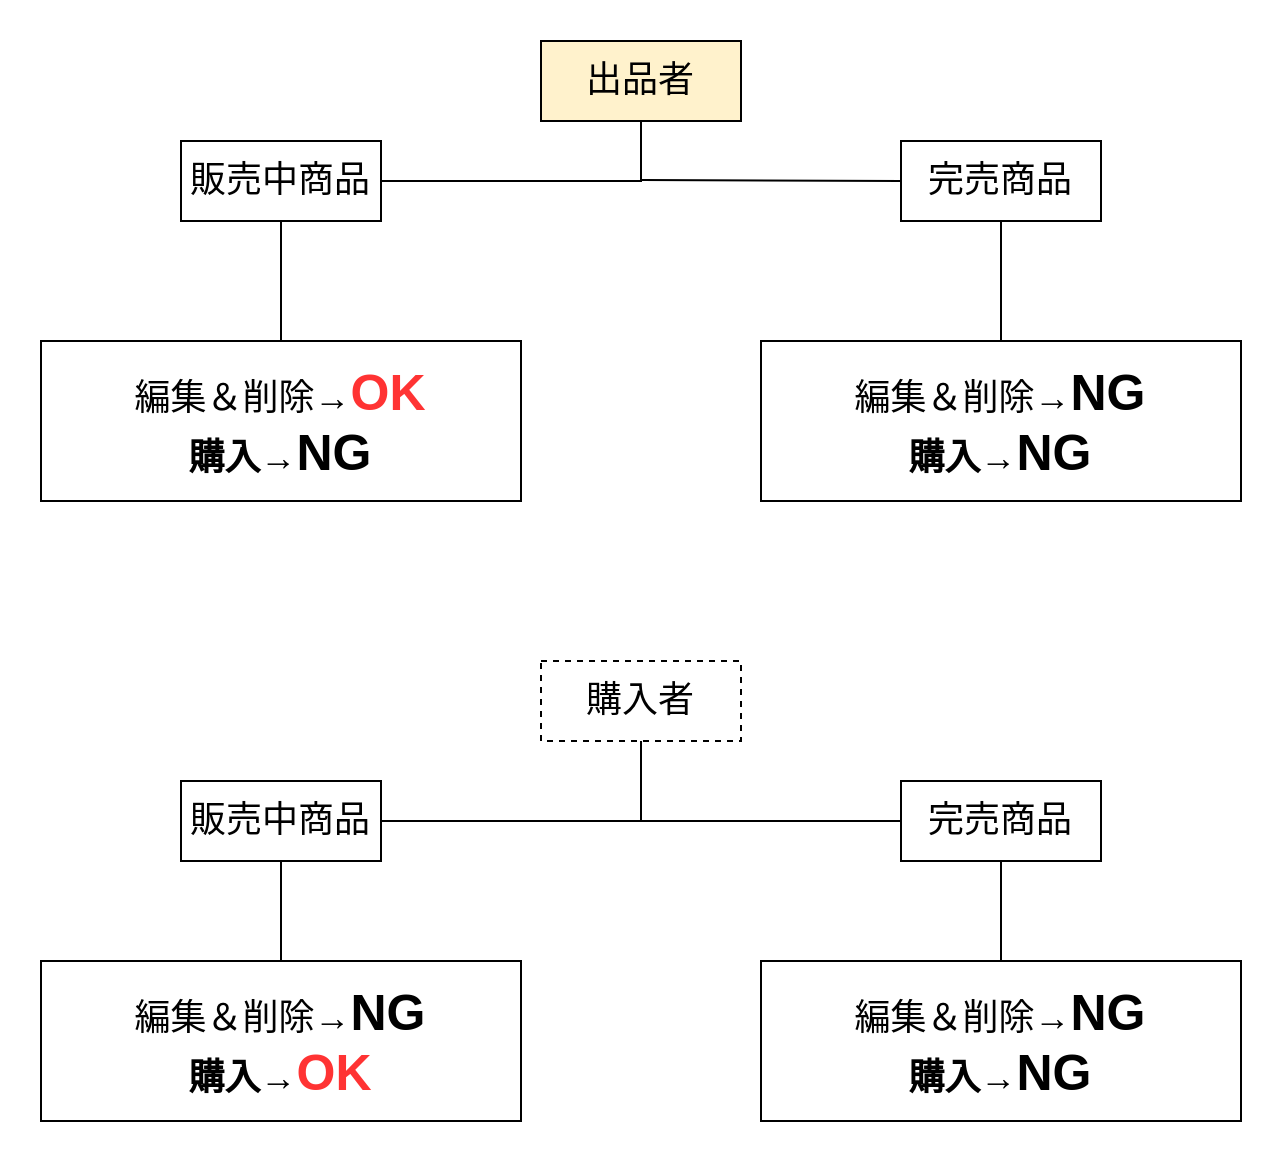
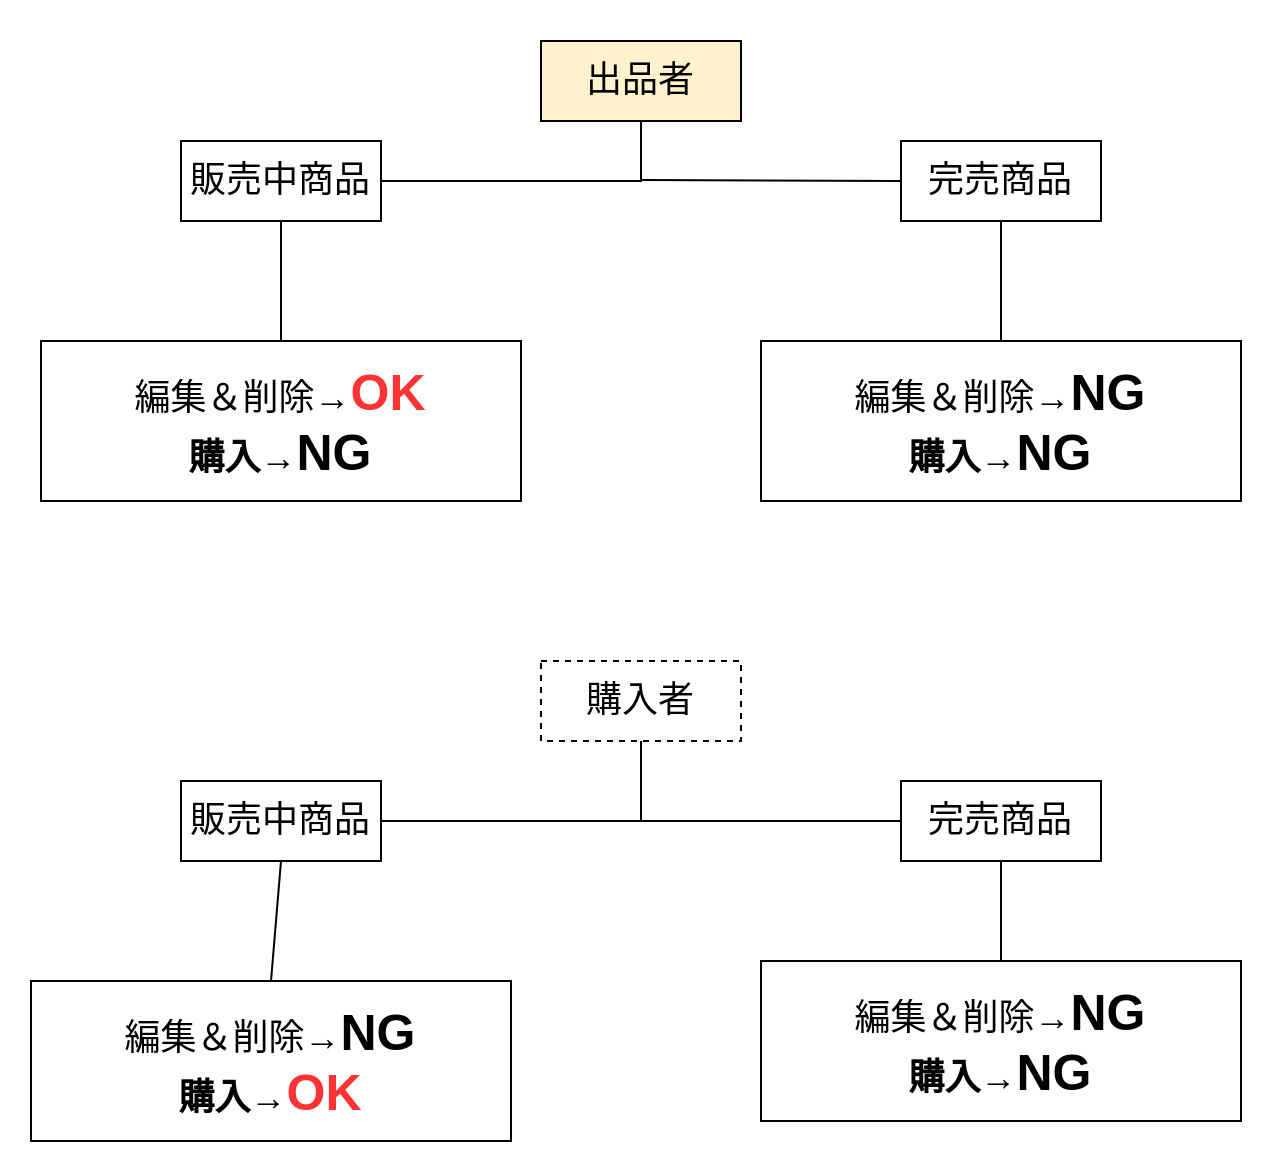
node "編集＆削除→NG 購入→OK": moved (281, 1041) -> (271, 1061)
